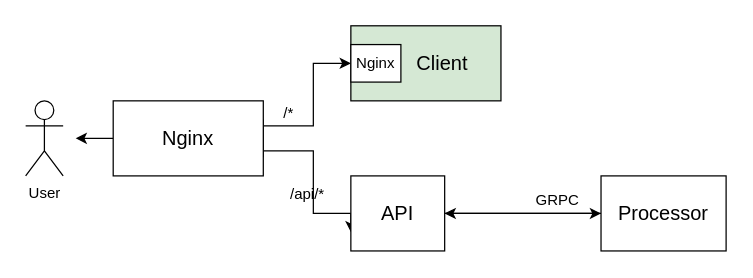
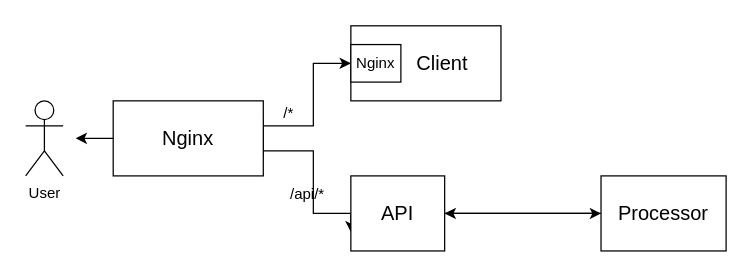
node "Client": fillcolor #d5e8d4 -> #ffffff
node "GRPC": removed
